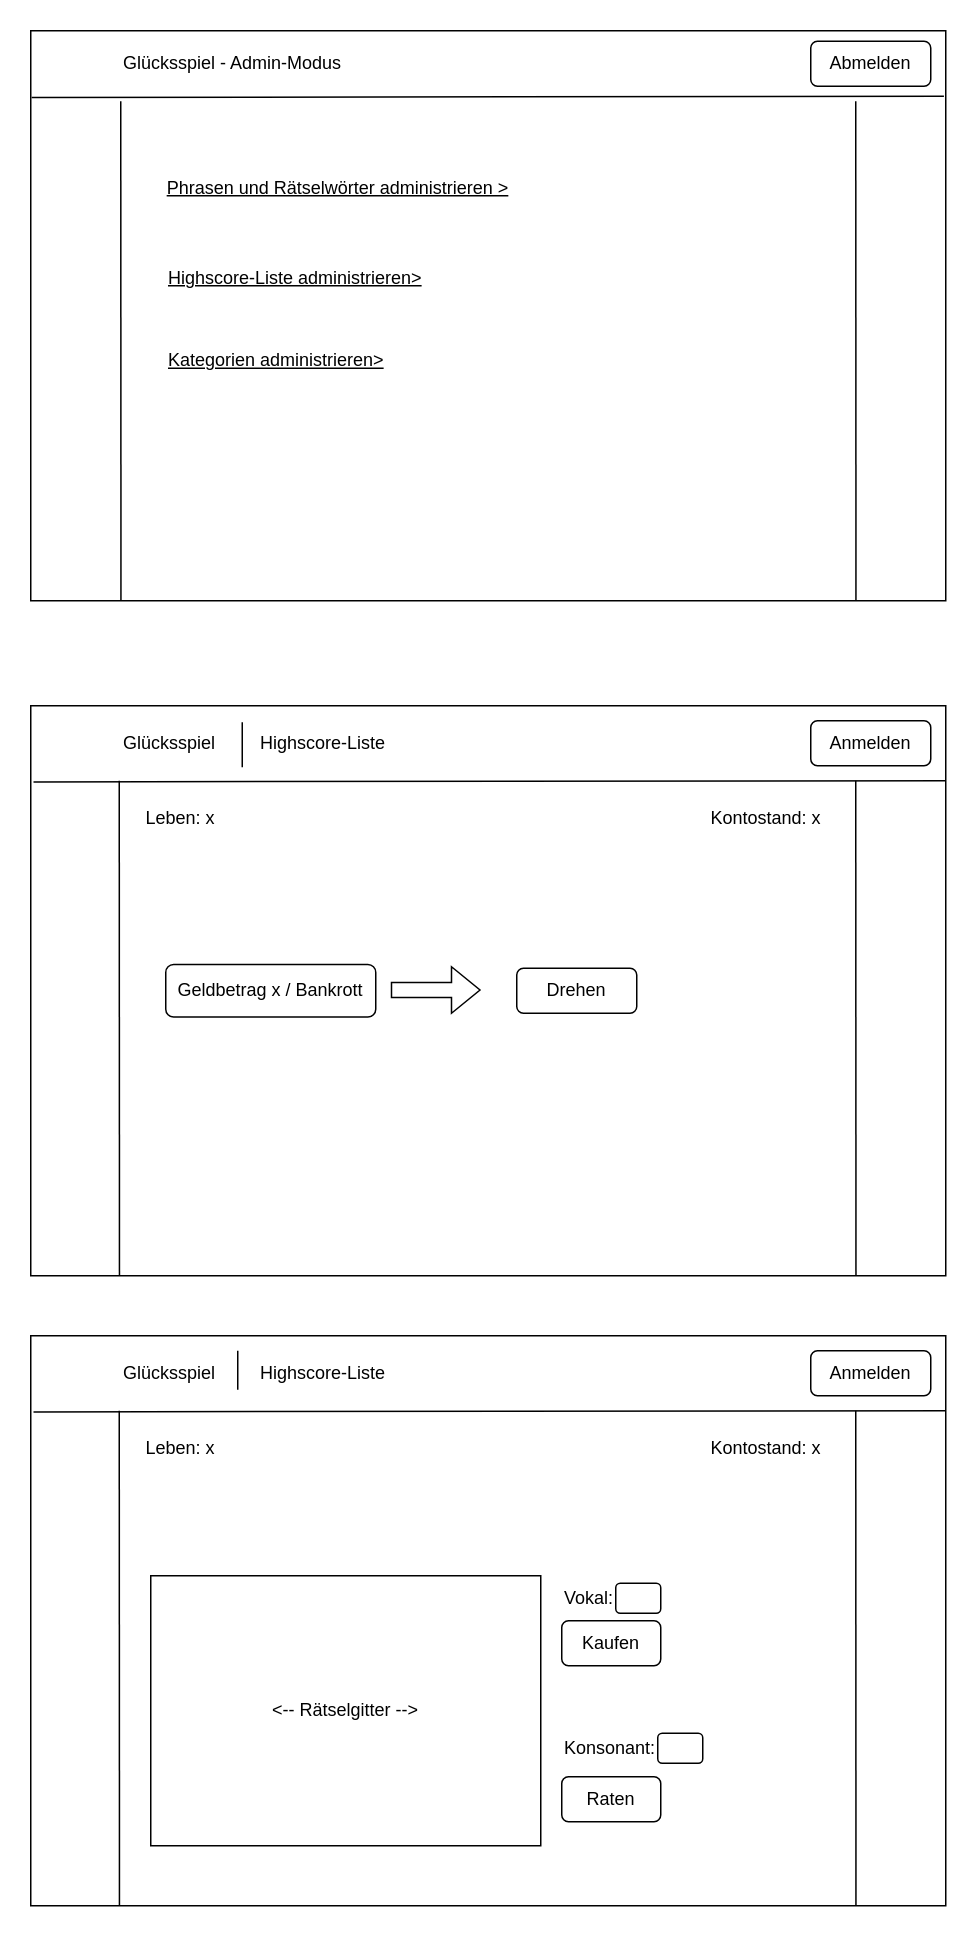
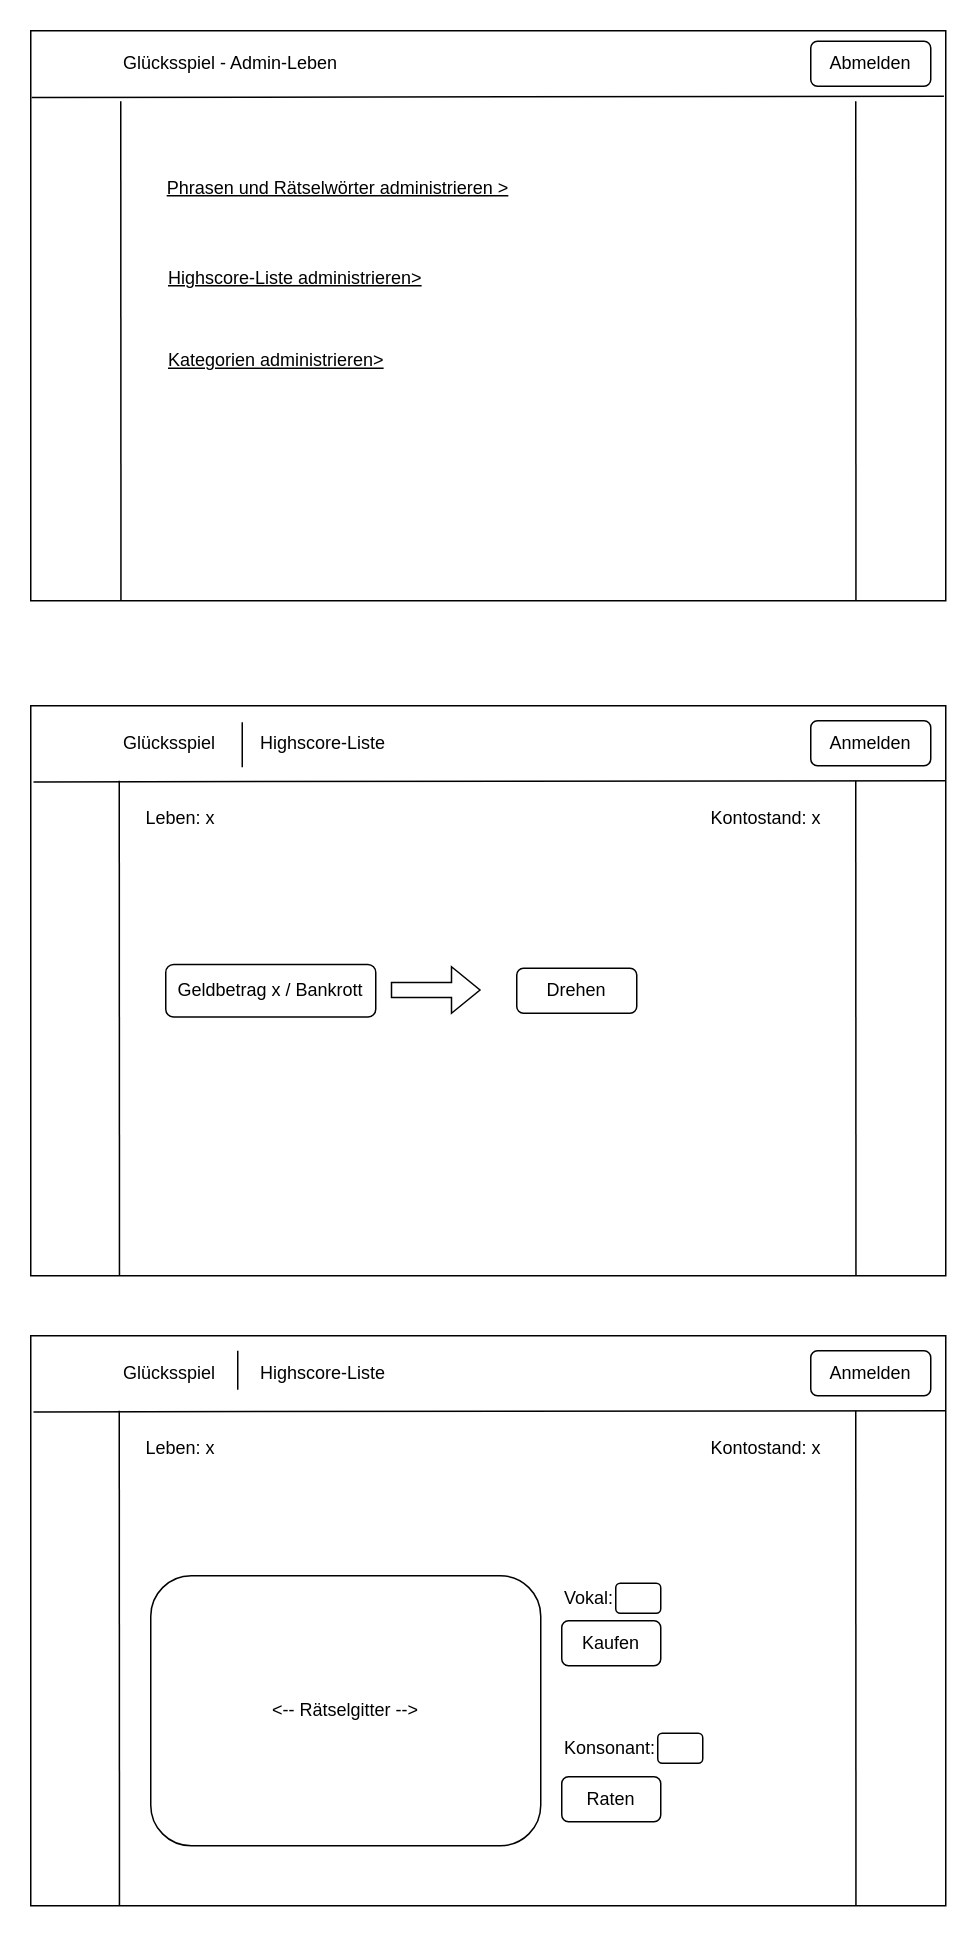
node "Glücksspiel - Admin-Modus": label "Glücksspiel - Admin-Modus" -> "Glücksspiel - Admin-Leben"
node "<-- Rätselgitter -->": shape rectangle -> rounded rectangle
